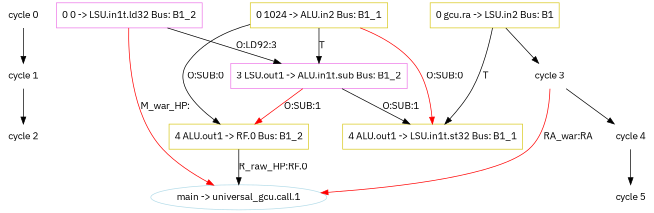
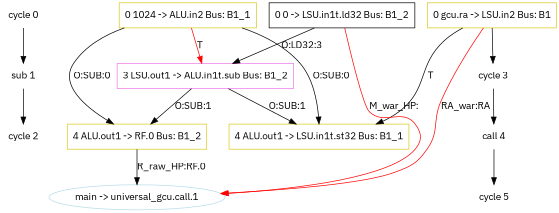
node "0 0 -> LSU.in1t.ld32 Bus: B1_2": color #ec75e7 -> black
edge "0 1024 -> ALU.in2 Bus: B1_1" -> "3 LSU.out1 -> ALU.in1t.sub Bus: B1_2": color black -> red
edge "0 0 -> LSU.in1t.ld32 Bus: B1_2" -> "3 LSU.out1 -> ALU.in1t.sub Bus: B1_2": label "O:LD92:3" -> "O:LD32:3"
edge "0 1024 -> ALU.in2 Bus: B1_1" -> "4 ALU.out1 -> LSU.in1t.st32 Bus: B1_1": color red -> black
node "cycle 1": label "cycle 1" -> "sub 1"
edge "3 LSU.out1 -> ALU.in1t.sub Bus: B1_2" -> "4 ALU.out1 -> RF.0 Bus: B1_2": color red -> black
node "cycle 4": label "cycle 4" -> "call 4"
edge "cycle 3" -> "main -> universal_gcu.call.1": now "0 gcu.ra -> LSU.in2 Bus: B1" -> "main -> universal_gcu.call.1"
